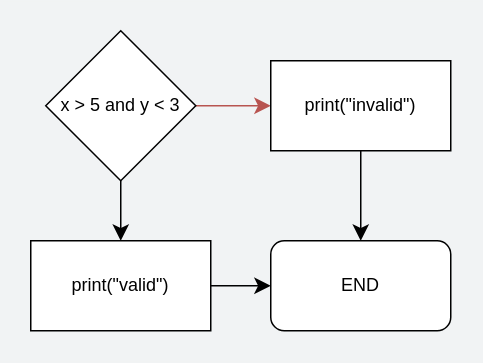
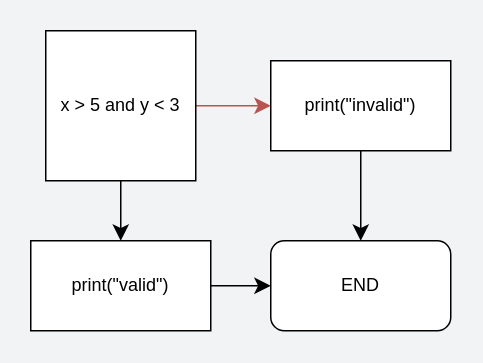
node "x > 5 and y < 3": shape diamond -> rectangle
